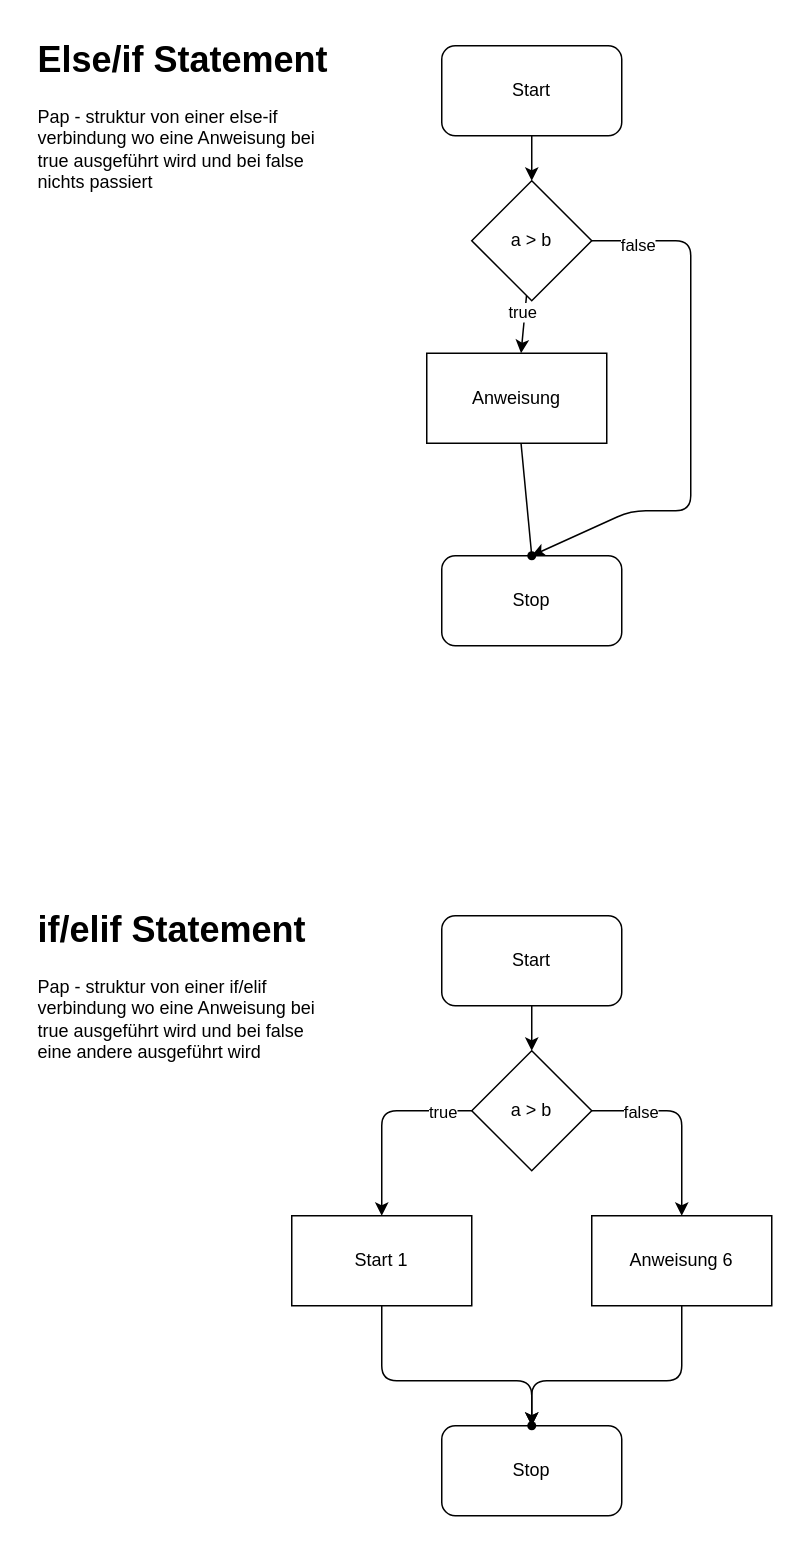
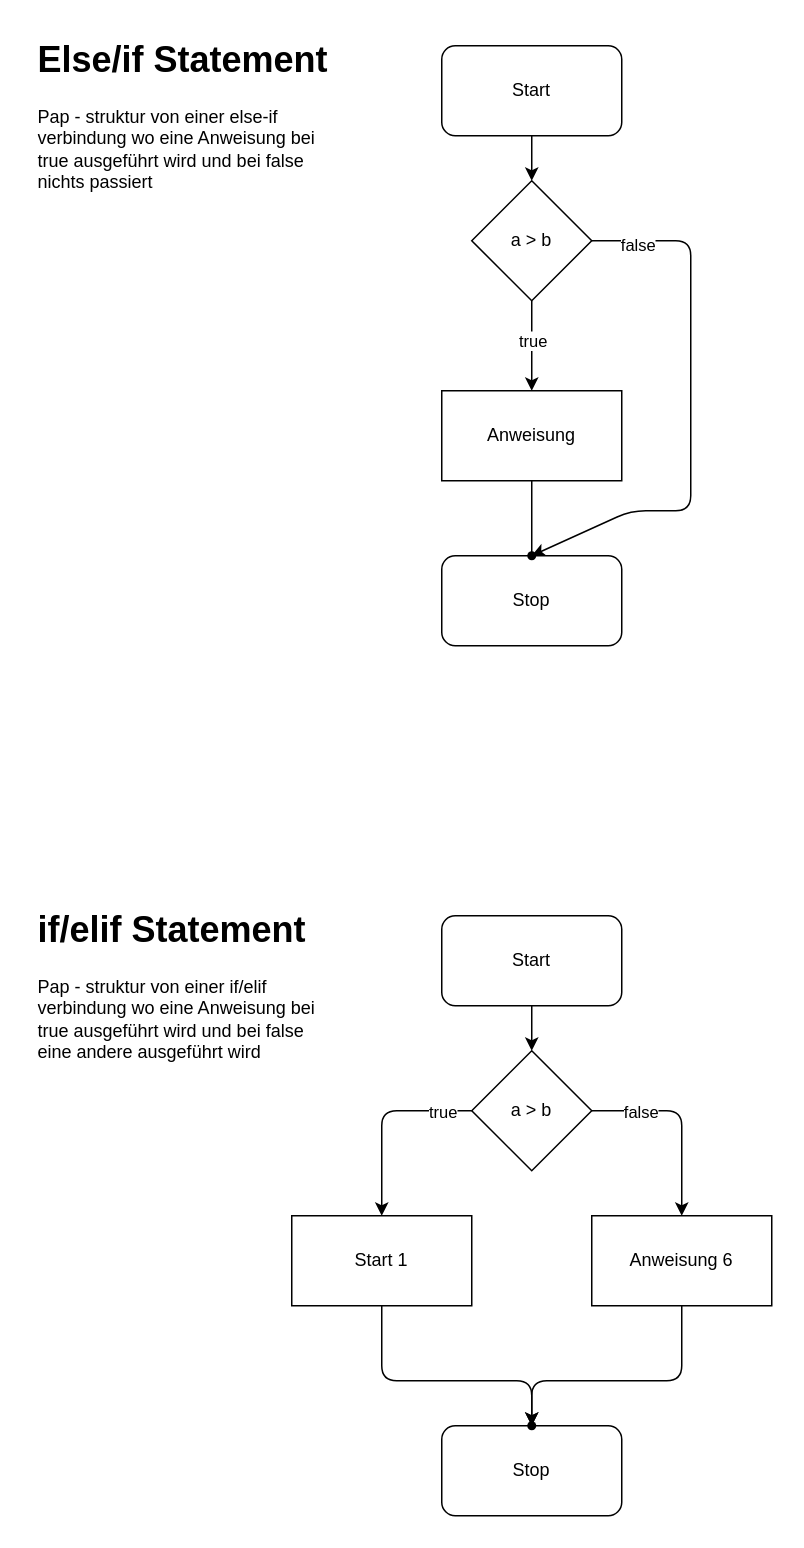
node "Anweisung": moved (517, 398) -> (532, 436)
